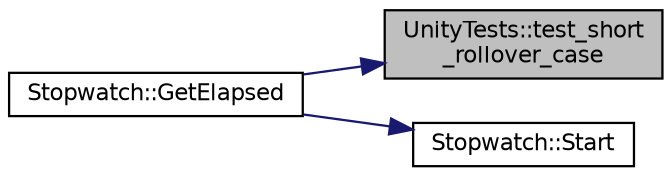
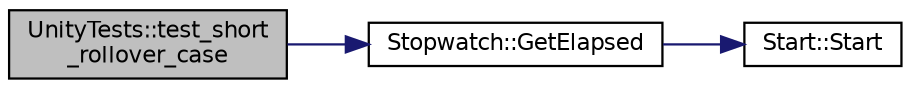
edge "Stopwatch::GetElapsed" -> "UnityTests::test_short _rollover_case": reversed
node "Stopwatch::Start": label "Stopwatch::Start" -> "Start::Start"
